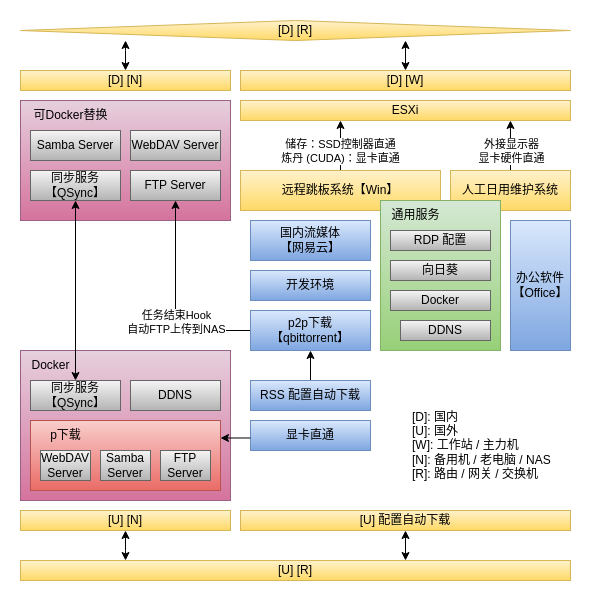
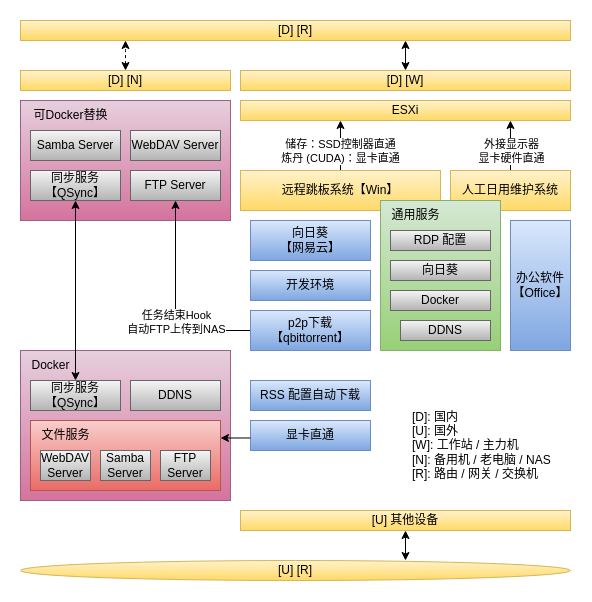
node "[D] [R]": shape diamond -> rectangle
edge "[D] [R]" -- "[D] [N]": style solid -> dashed
node "国内流媒体 【网易云】": label "国内流媒体 【网易云】" -> "向日葵 【网易云】"
edge "RSS 配置自动下载" -> "p2p下载 【qbittorrent】": removed
node "p下载": label "p下载" -> "文件服务"
node "[U] [N]": removed
node "[U] 配置自动下载": label "[U] 配置自动下载" -> "[U] 其他设备"
edge "[U] [N]" -- "[U] [R]": removed
node "[U] [R]": shape rectangle -> ellipse
